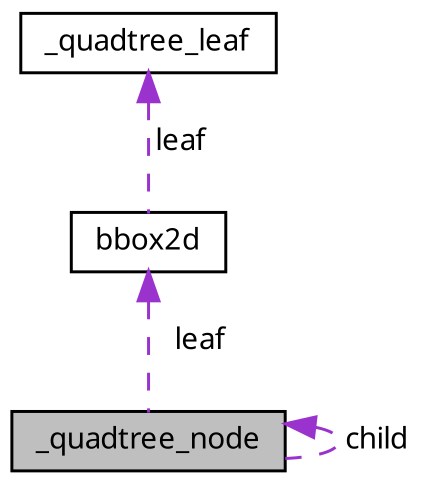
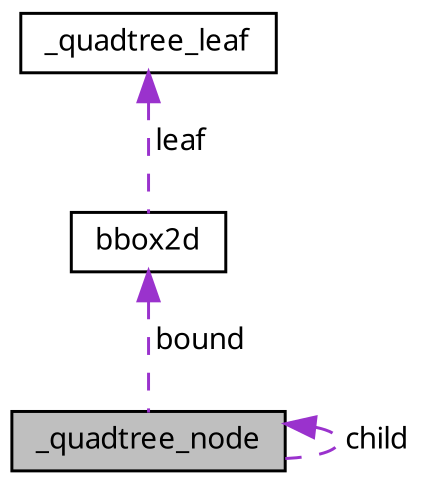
edge "_quadtree_node" -> "bbox2d": label " leaf" -> " bound"
